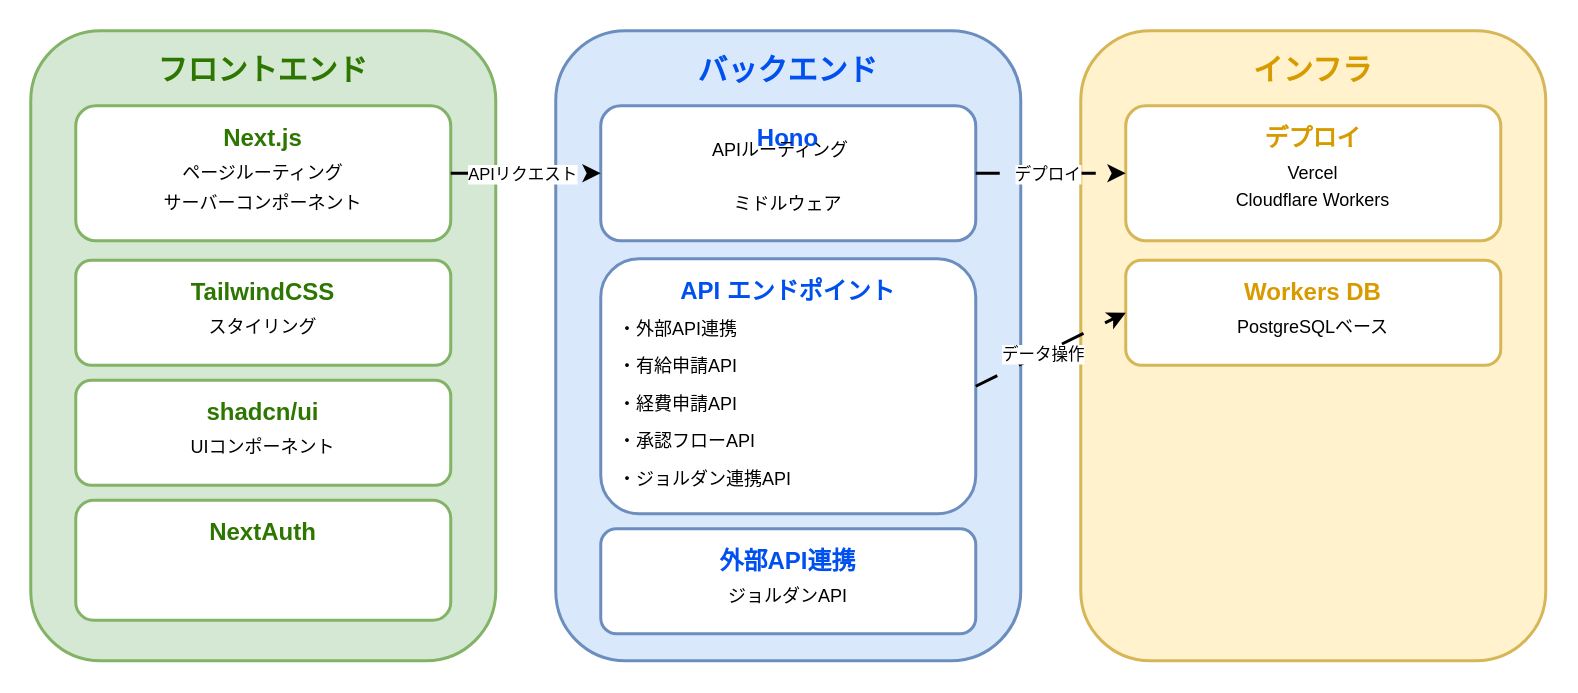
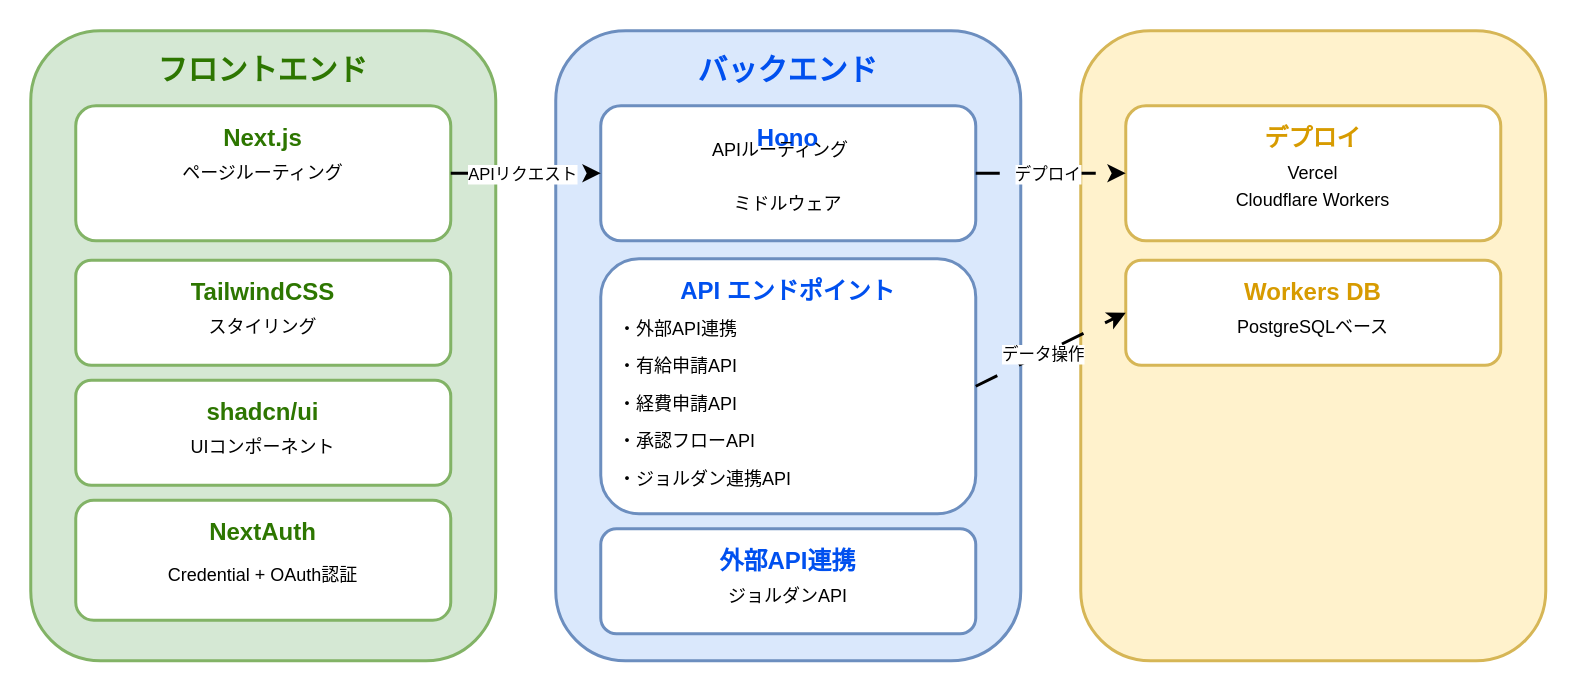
node "インフラ": removed
node "サーバーコンポーネント": removed
node "Credential + OAuth認証": added
